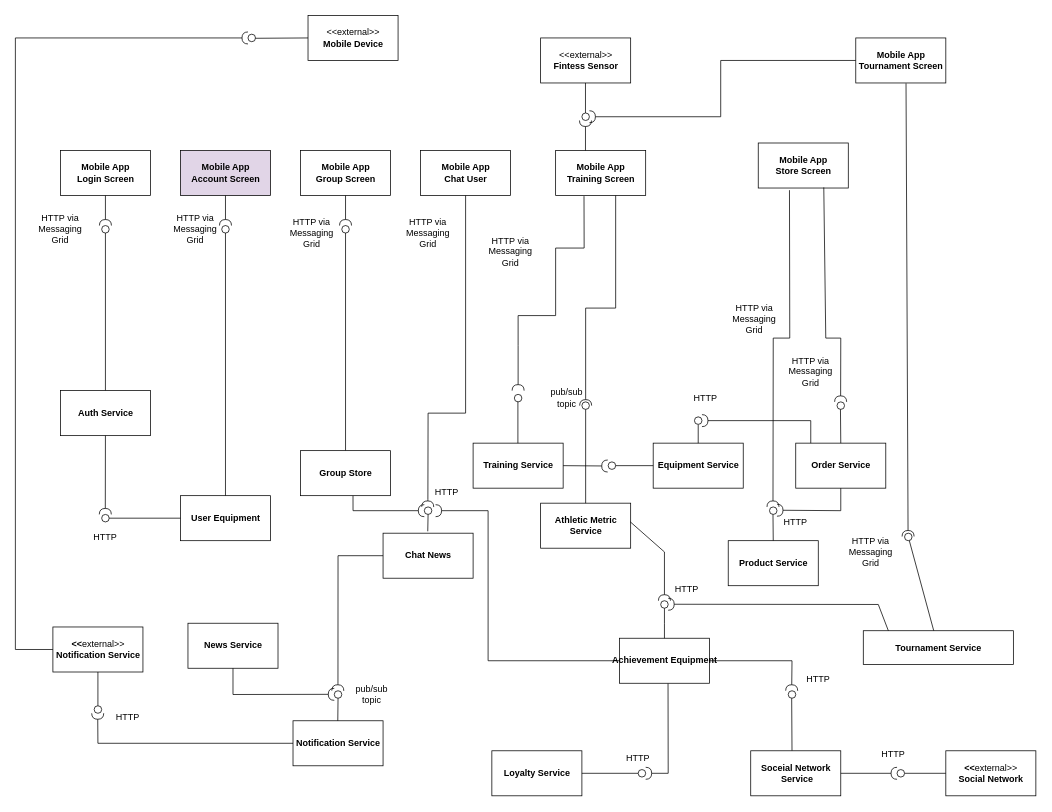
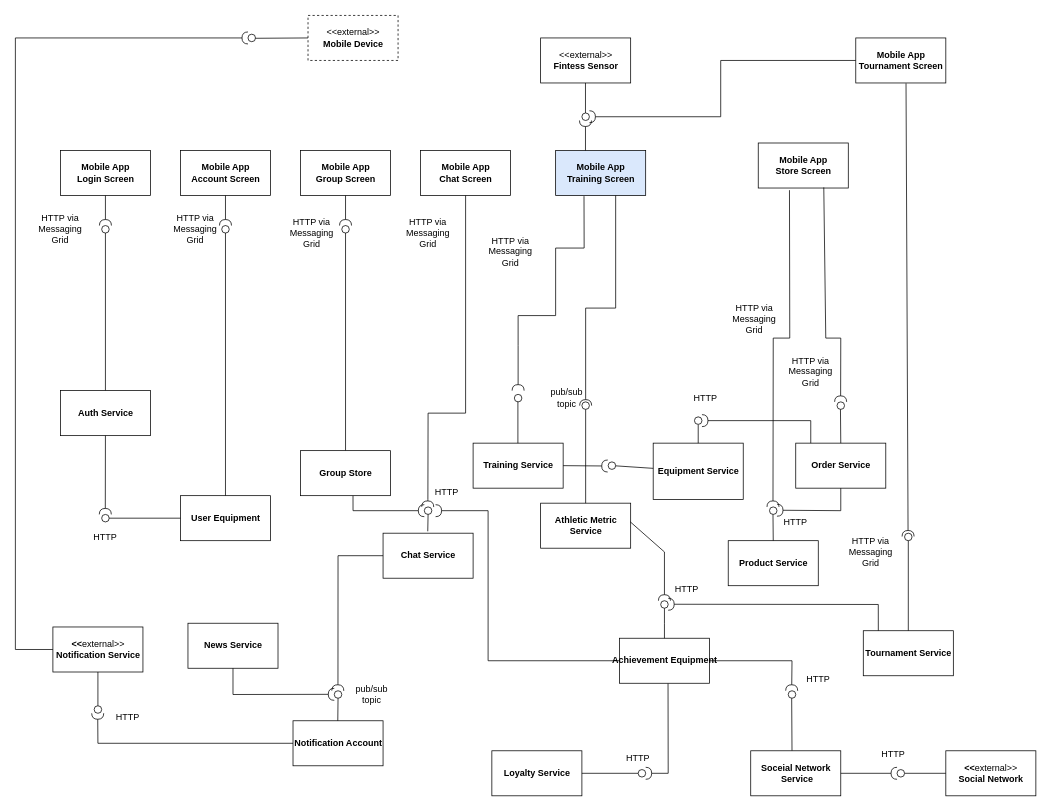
node "<<external>> Mobile Device": style solid -> dashed
node "Mobile App Account Screen": fillcolor #e1d5e7 -> #ffffff
node "Mobile App Chat User": label "Mobile App Chat User" -> "Mobile App Chat Screen"
node "Mobile App Training Screen": fillcolor #ffffff -> #dae8fc
node "Equipment Service": size 90x45 -> 90x56
node "Chat News": label "Chat News" -> "Chat Service"
node "Tournament Service": size 150x34 -> 90x45
node "Notification Service": label "Notification Service" -> "Notification Account"
